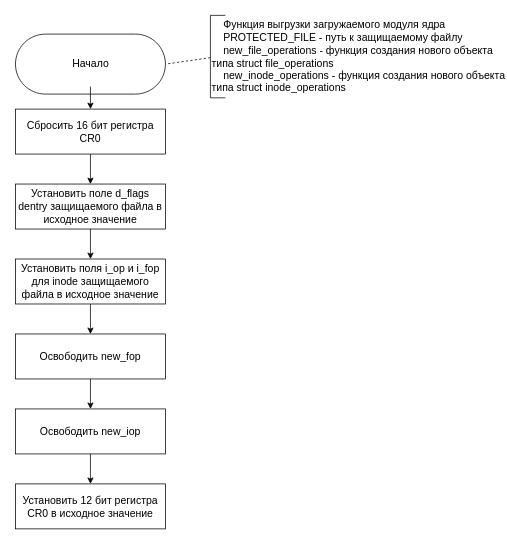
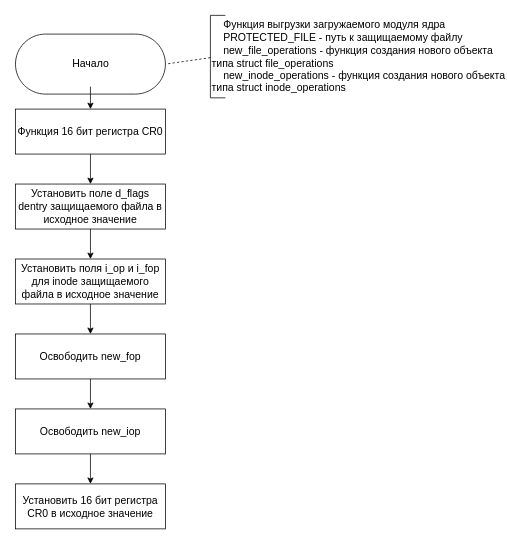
node "Сбросить 16 бит регистра CR0": label "Сбросить 16 бит регистра CR0" -> "Функция 16 бит регистра CR0"
node "Установить 12 бит регистра CR0 в исходное значение": label "Установить 12 бит регистра CR0 в исходное значение" -> "Установить 16 бит регистра CR0 в исходное значение"
